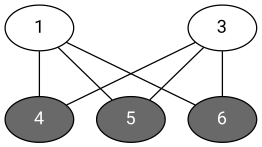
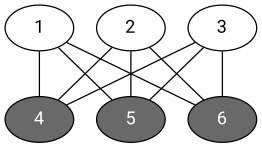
node "2": added
